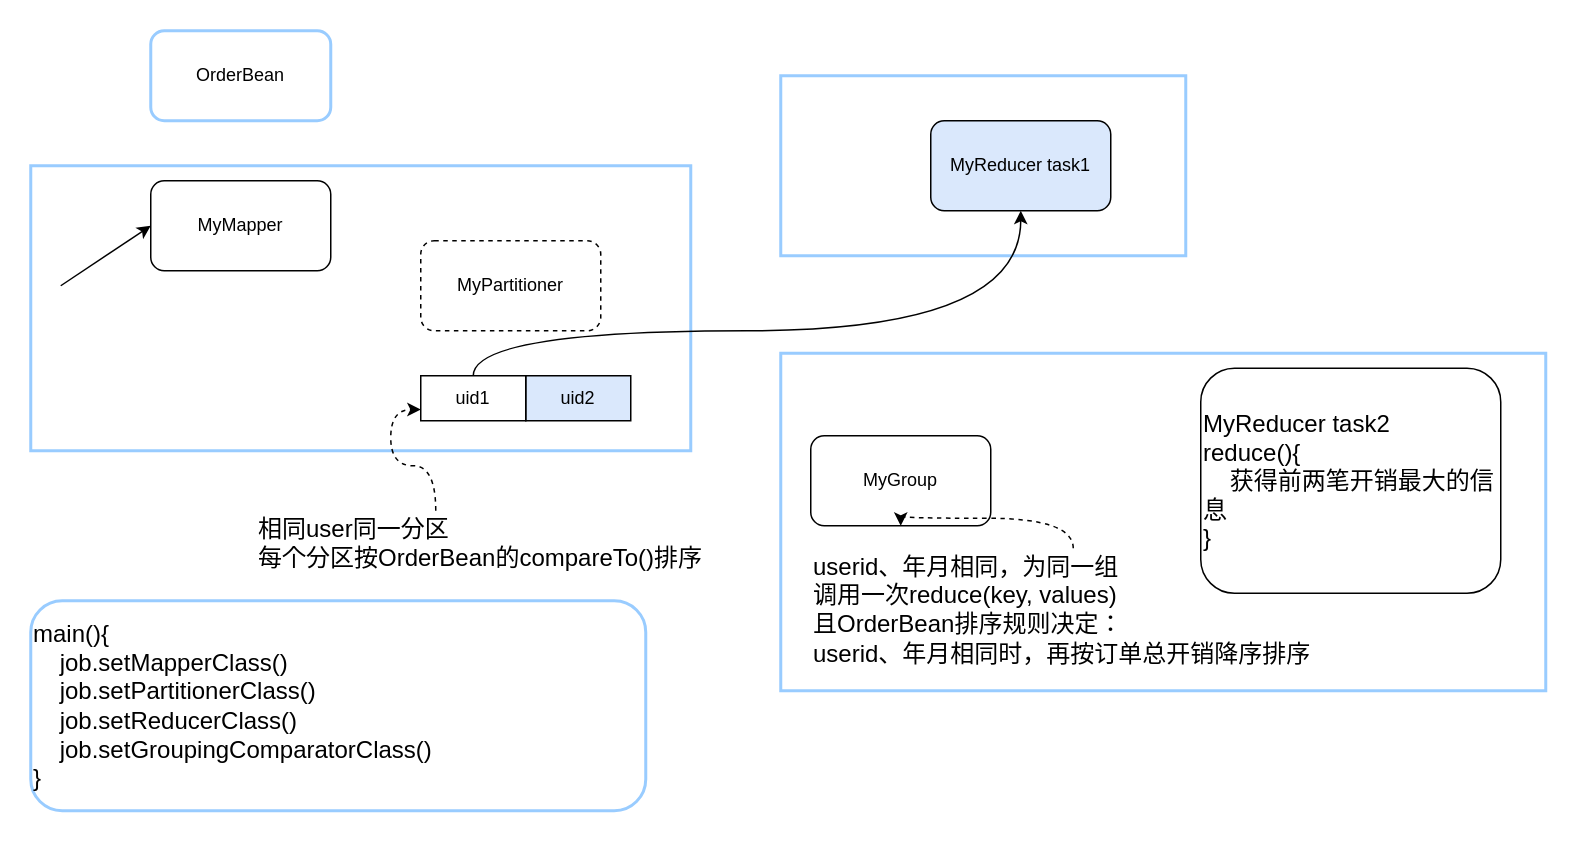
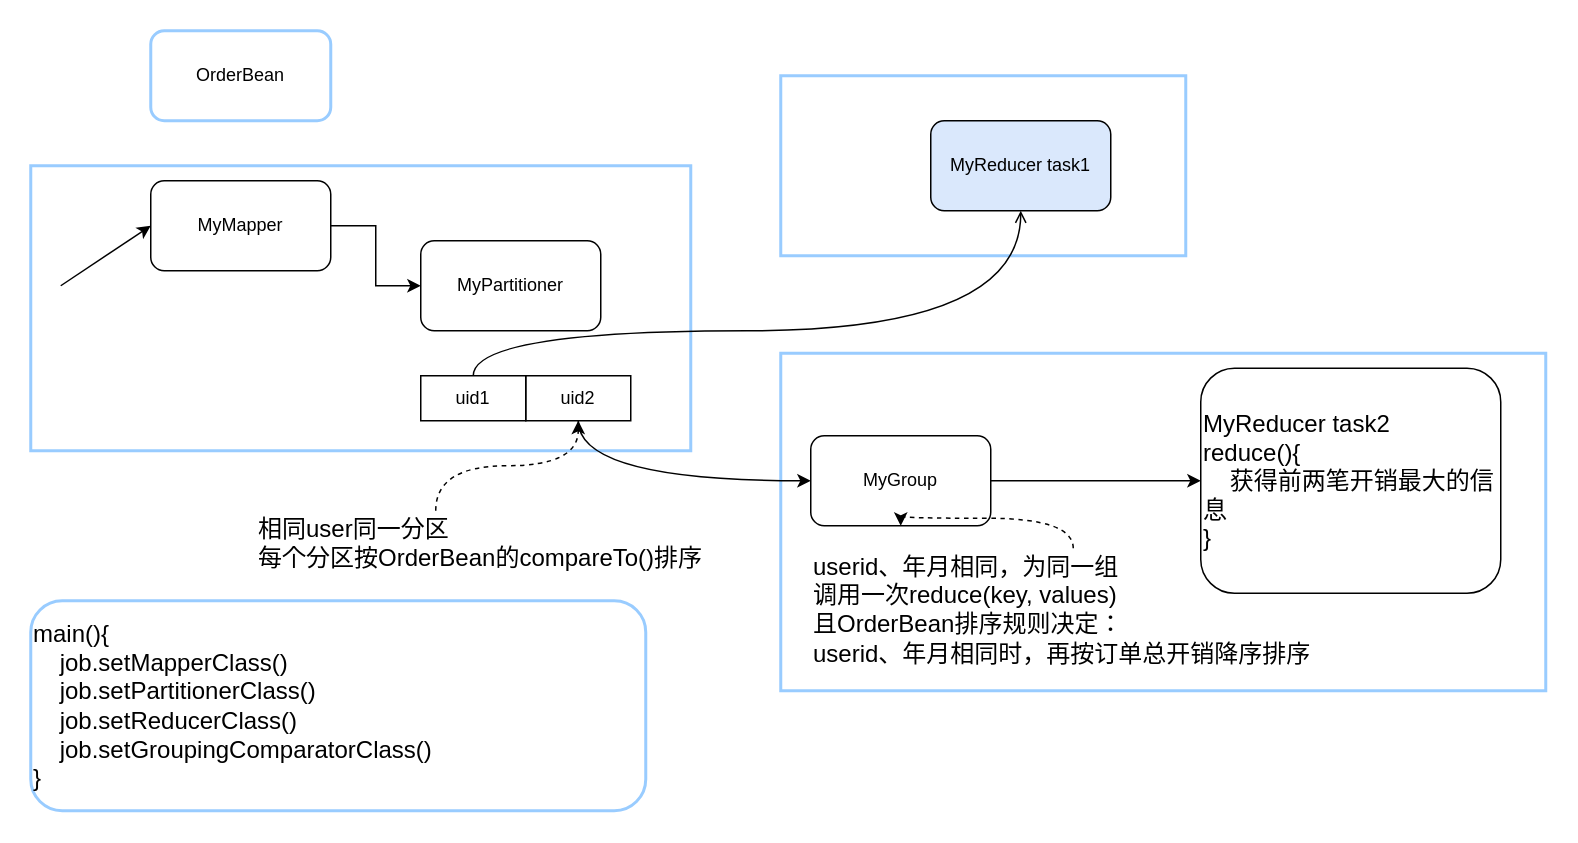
edge "MyMapper" -> "MyPartitioner": added
node "MyPartitioner": style dashed -> solid
edge "uid1" -> "MyReducer task1": arrowhead classic -> open
node "uid2": fillcolor #dae8fc -> #ffffff
edge "相同user同一分区每个分区按OrderBean的compareTo()排序" -> "uid1": now "相同user同一分区每个分区按OrderBean的compareTo()排序" -> "uid2"
edge "uid2" -> "MyGroup": added
edge "MyGroup" -> "MyReducer task2reduce(){ 获得前两笔开销最大的信息}": added
